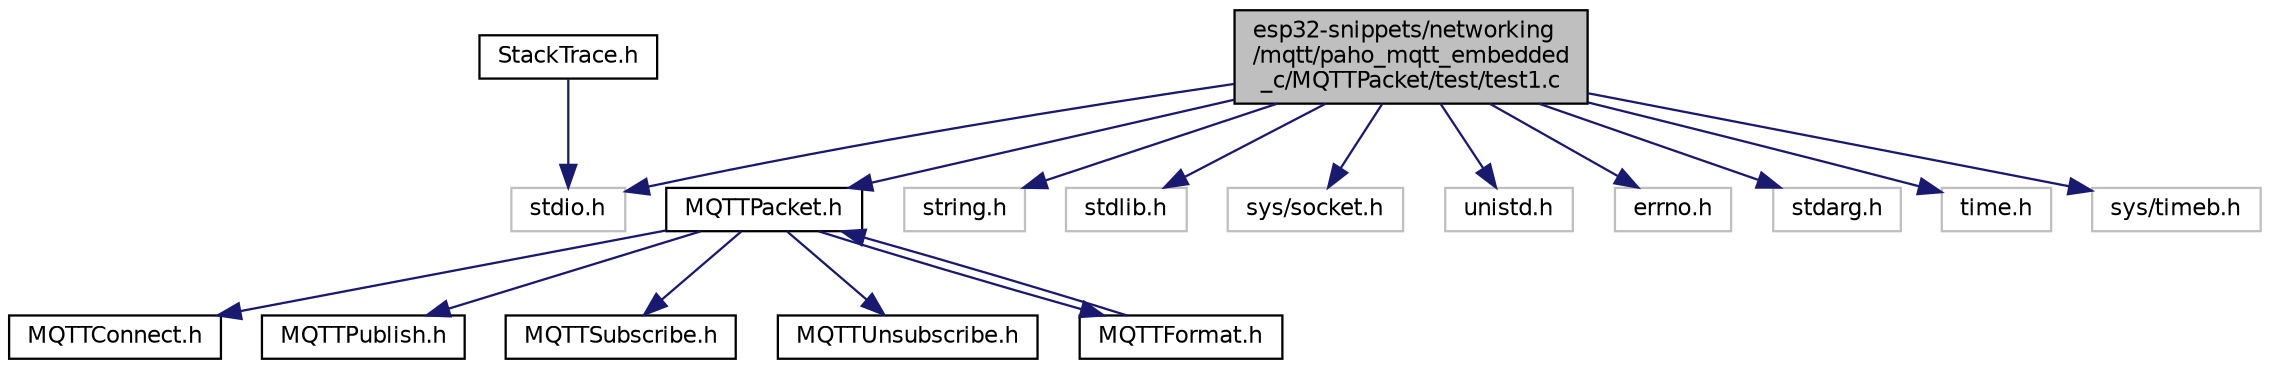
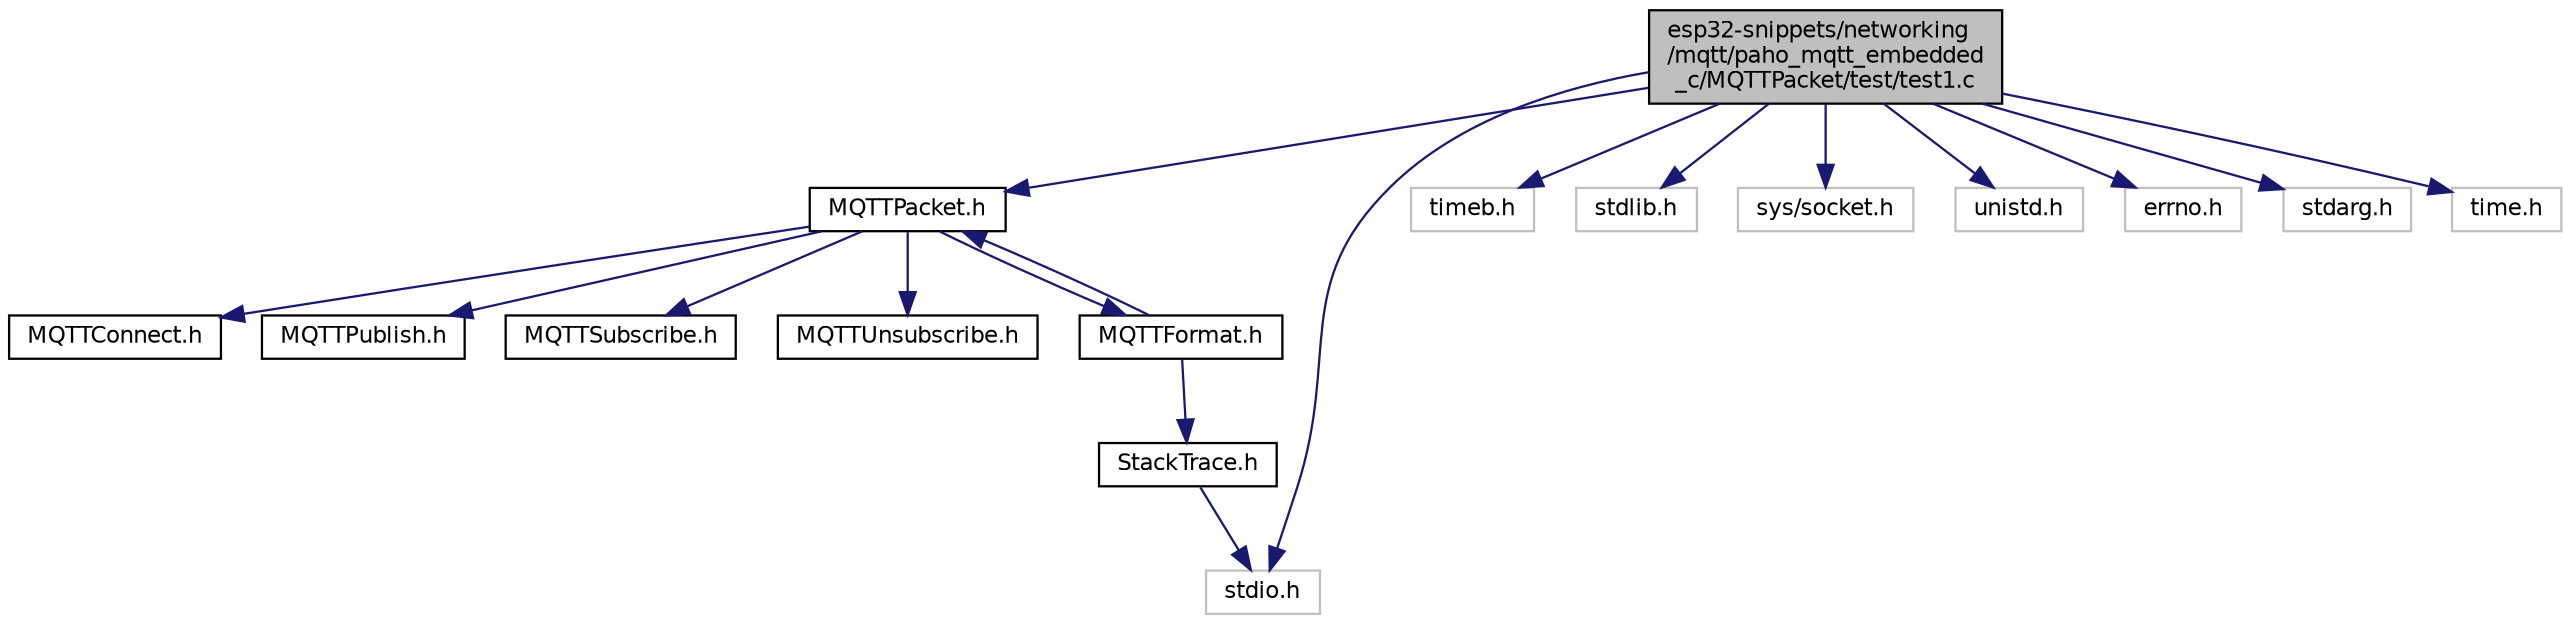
node "string.h": label "string.h" -> "timeb.h"
node "sys/timeb.h": removed
edge "MQTTFormat.h" -> "StackTrace.h": added
